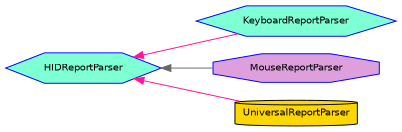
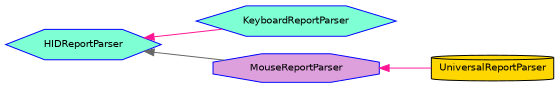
edge "UniversalReportParser" -> "HIDReportParser": now "UniversalReportParser" -> "MouseReportParser"
